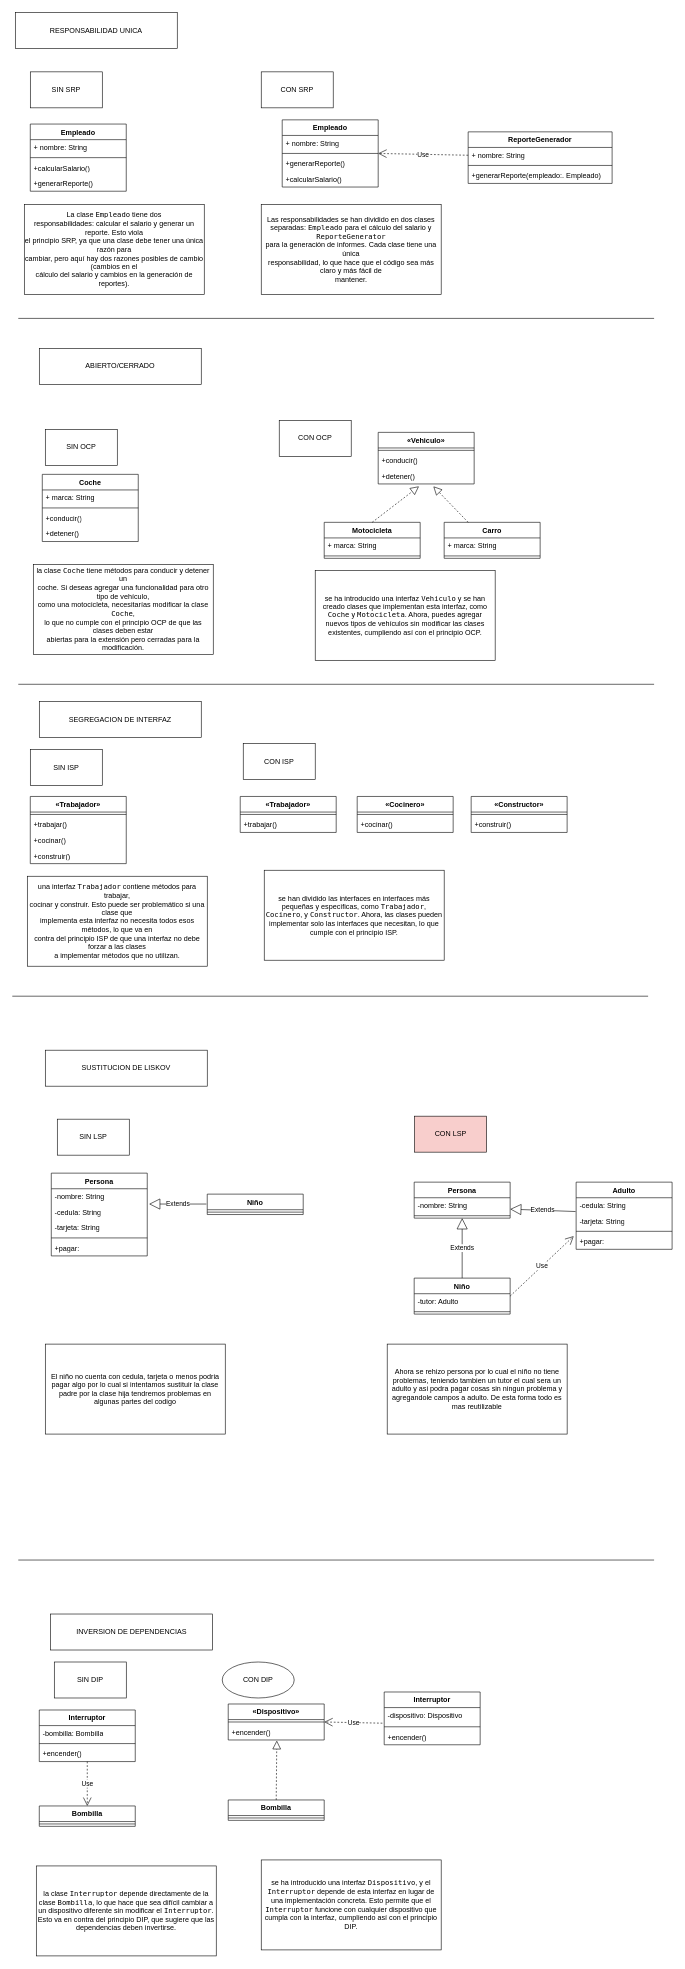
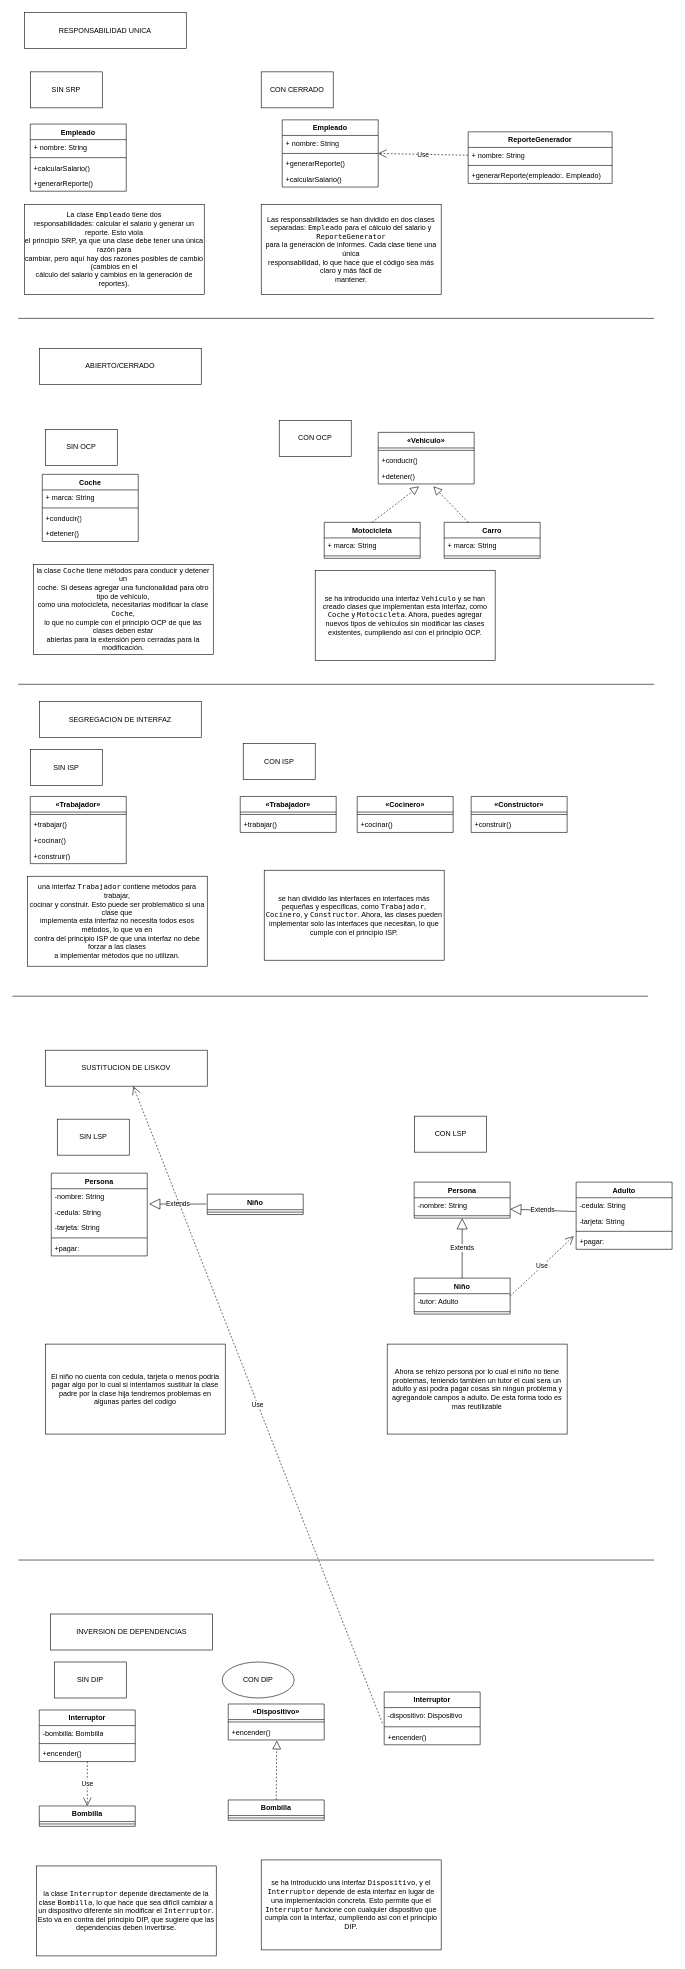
node "RESPONSABILIDAD UNICA": moved (96, 30) -> (105, 30)
node "CON SRP": label "CON SRP" -> "CON CERRADO"
node "CON LSP": fillcolor #f8cecc -> #ffffff
edge "-dispositivo: Dispositivo" -> "«Dispositivo»": now "-dispositivo: Dispositivo" -> "SUSTITUCION DE LISKOV"
